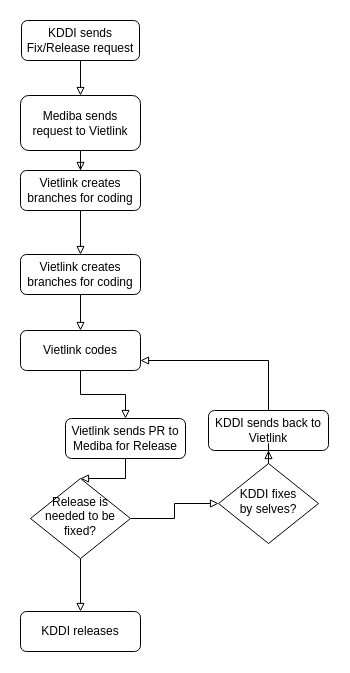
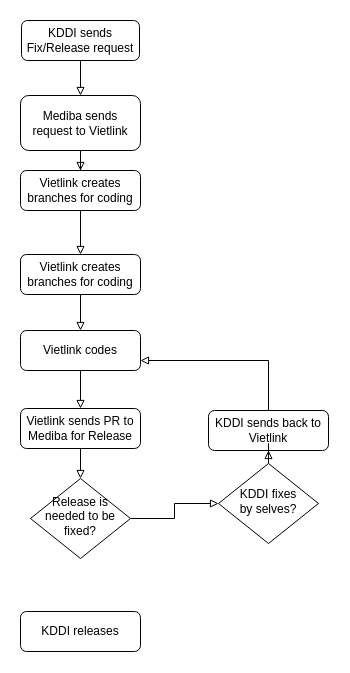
node "Vietlink sends PR to Mediba for Release": moved (126, 439) -> (81, 429)
edge "Release is needed to be fixed?" -> "KDDI releases": removed
